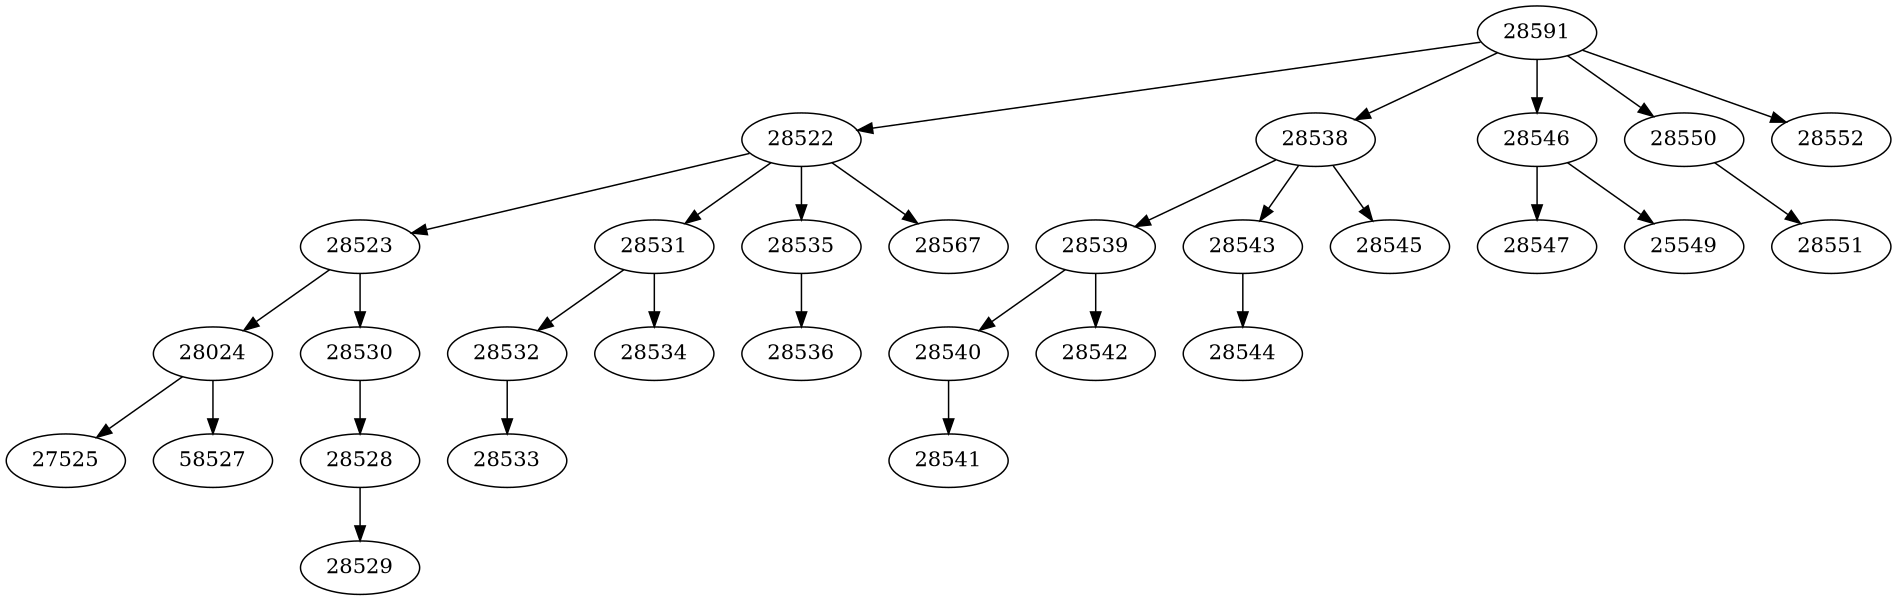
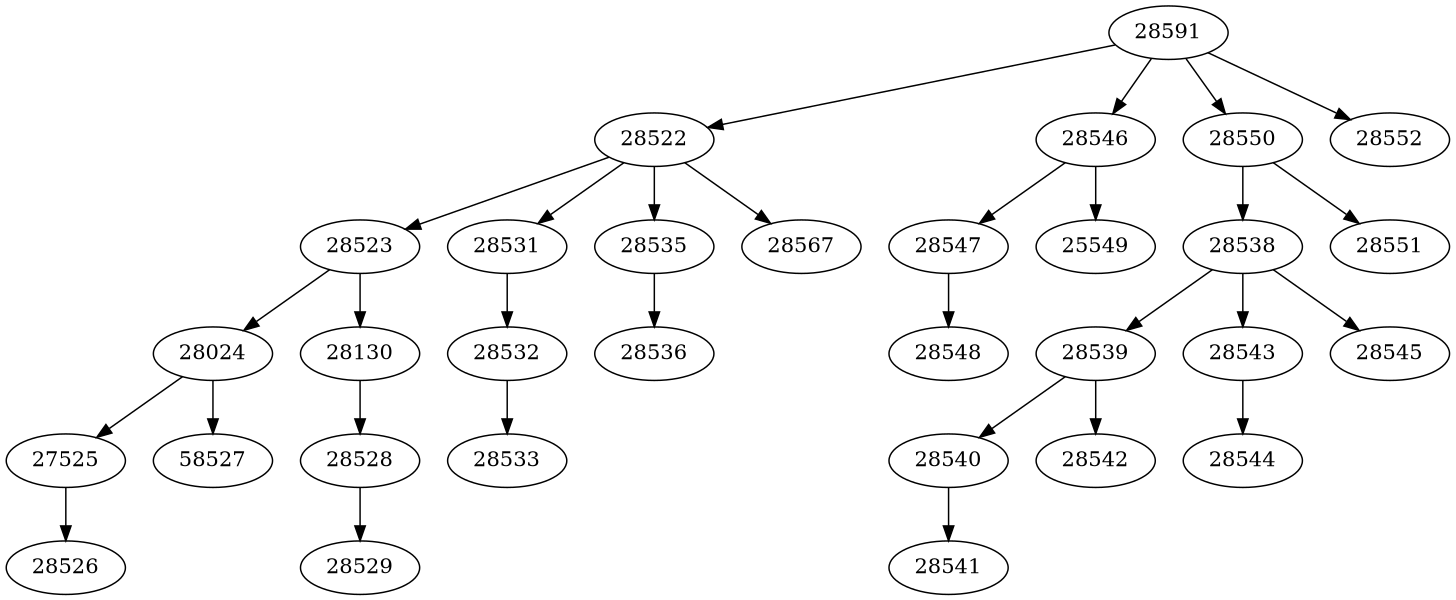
edge "28591" -> "28538": now "28550" -> "28538"
node "28530": label "28530" -> "28130"
node "28534": removed
node "28548": added
node "28526": added
